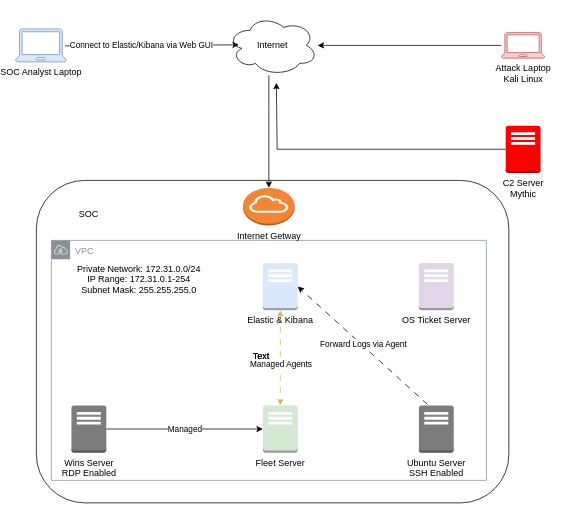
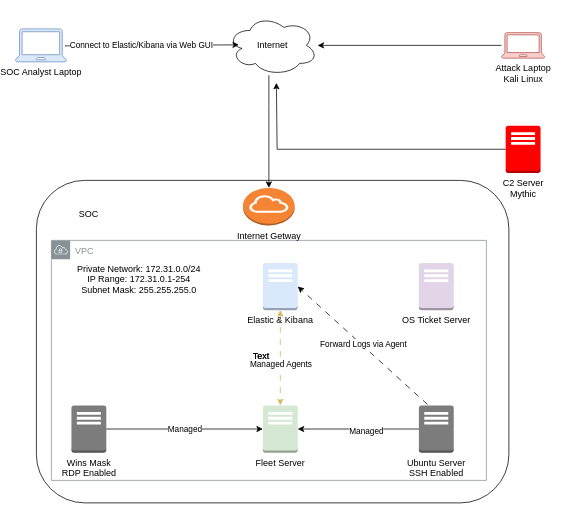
edge "Ubuntu Server SSH Enabled" -> "Fleet Server": added, label "Managed"
node "Wins Server RDP Enabled": label "Wins Server RDP Enabled" -> "Wins Mask RDP Enabled"
